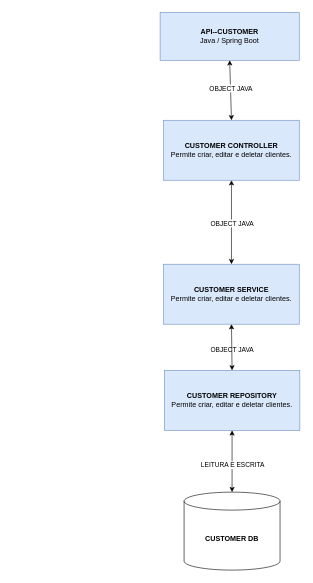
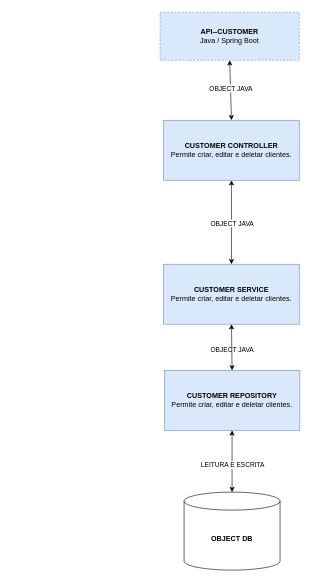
node "API--CUSTOMER Java / Spring Boot": style solid -> dashed
node "CUSTOMER DB": label "CUSTOMER DB" -> "OBJECT DB"
